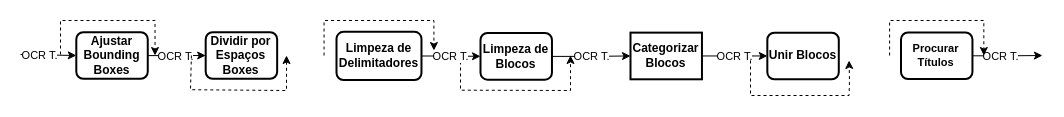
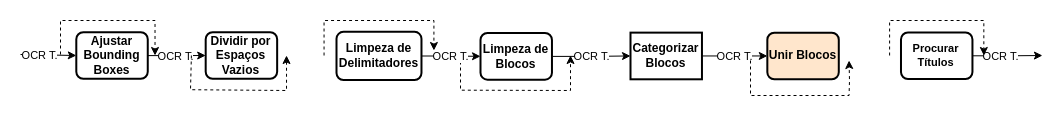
node "Dividir por Espaços Boxes": label "Dividir por Espaços Boxes" -> "Dividir por Espaços Vazios"
node "Unir Blocos": fillcolor #ffffff -> #ffe6cc
